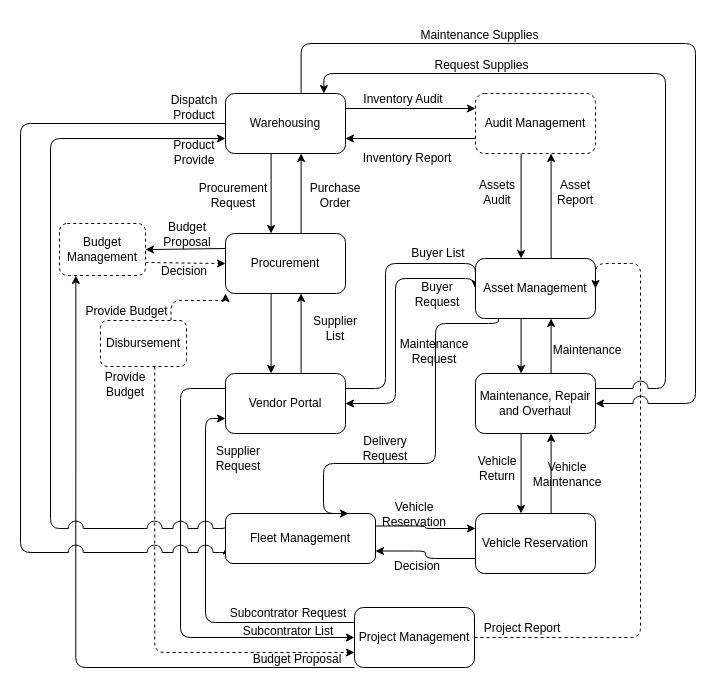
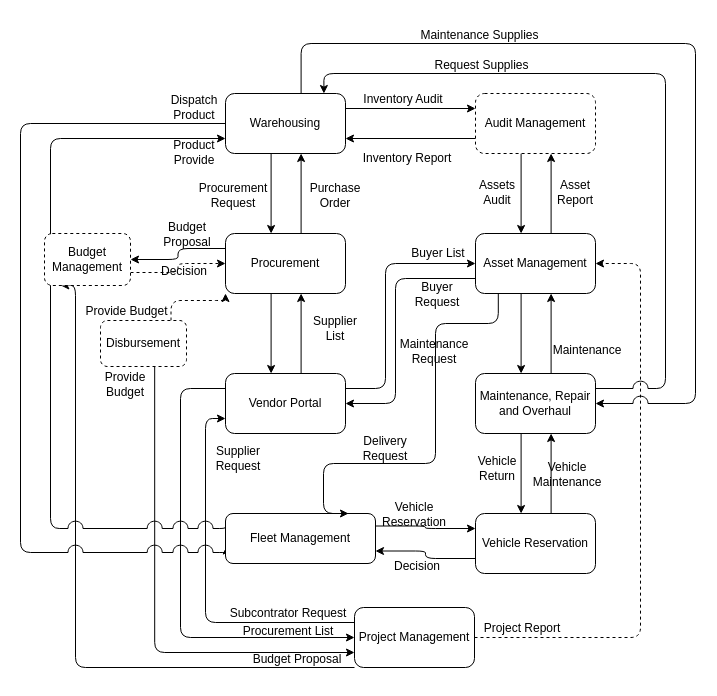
node "Budget Management": moved (103, 250) -> (88, 260)
node "Asset Management": moved (536, 289) -> (536, 264)
edge "Disbursement" -> "Project Management": style dashed -> solid
node "Subcontrator List": label "Subcontrator List" -> "Procurement List"
